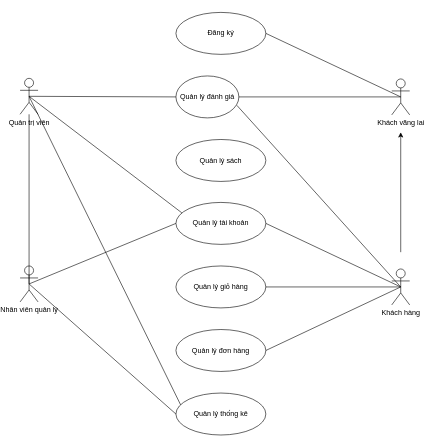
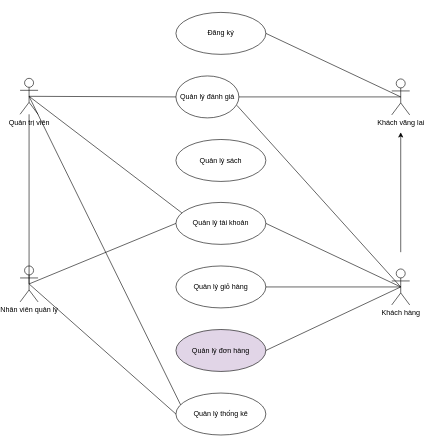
node "Quản lý đơn hàng": fillcolor #ffffff -> #e1d5e7
